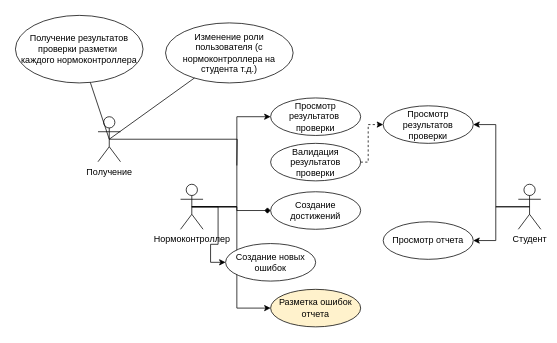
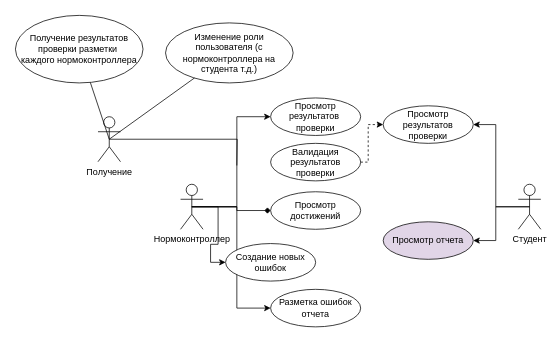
node "Создание достижений": label "Создание достижений" -> "Просмотр достижений"
node "Просмотр отчета": fillcolor #ffffff -> #e1d5e7
node "Разметка ошибок отчета": fillcolor #fff2cc -> #ffffff
